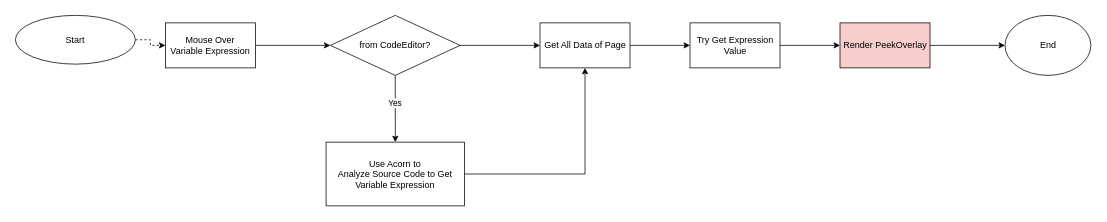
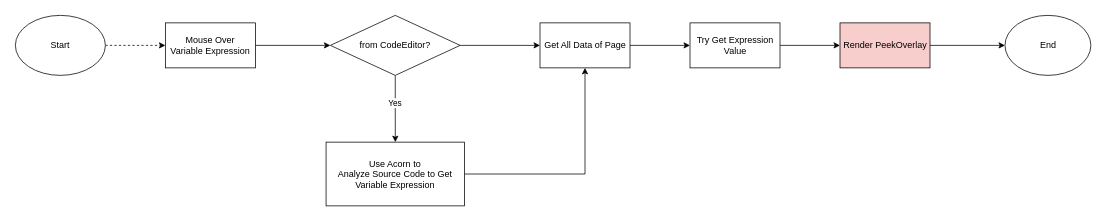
node "Start": size 120x49 -> 90x60
